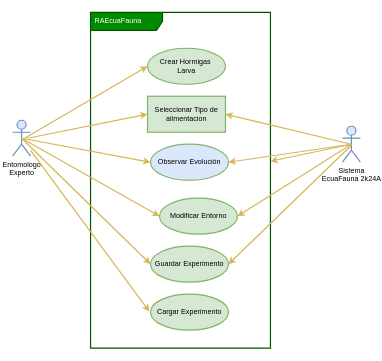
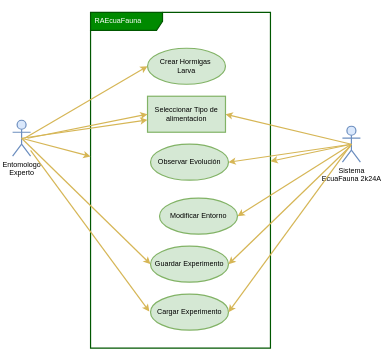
edge "Entomologo Experto" -> "Observar Evolución": now "Entomologo Experto" -> "Seleccionar Tipo de alimentacion"
node "Observar Evolución": fillcolor #dae8fc -> #d5e8d4
edge "Entomologo Experto" -> "Modificar Entorno": now "Entomologo Experto" -> "RAEcuaFauna"
edge "Sistema EcuaFauna 2k24A" -> "Cargar Experimento": added
